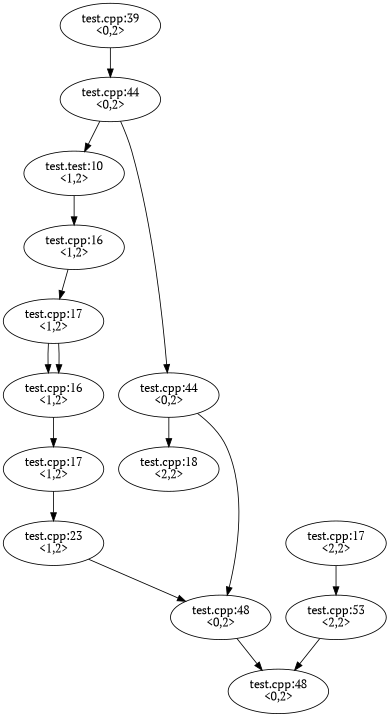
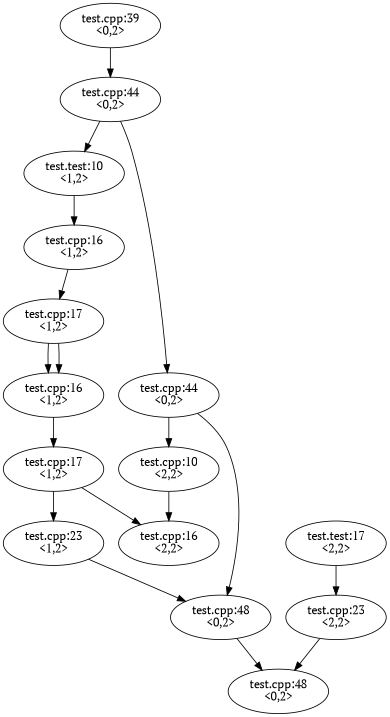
node "test.cpp:18 <2,2>": label "test.cpp:18 <2,2>" -> "test.cpp:10 <2,2>"
node "test.cpp:16 <2,2>": added
node "test.cpp:17 <2,2>": label "test.cpp:17 <2,2>" -> "test.test:17 <2,2>"
node "test.cpp:53 <2,2>": label "test.cpp:53 <2,2>" -> "test.cpp:23 <2,2>"
